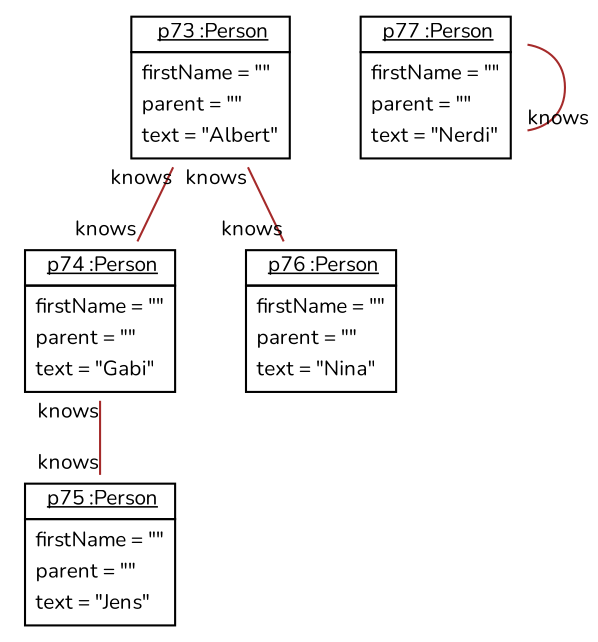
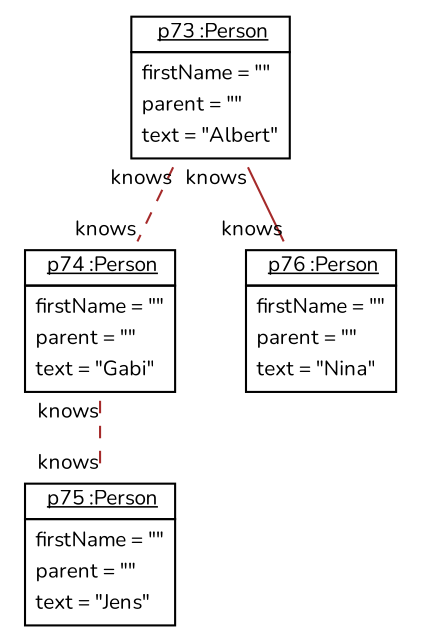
node "p77 :Person": removed
edge "p73 :Person" -- "p74 :Person": style solid -> dashed
edge "p74 :Person" -- "p75 :Person": style solid -> dashed
